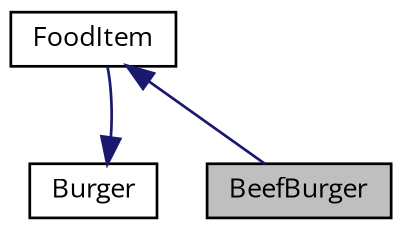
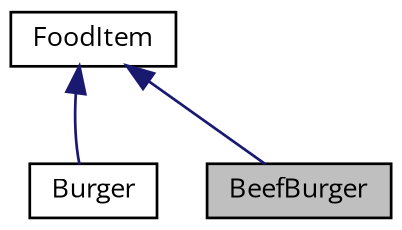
edge "FoodItem" -> "Burger": reversed
